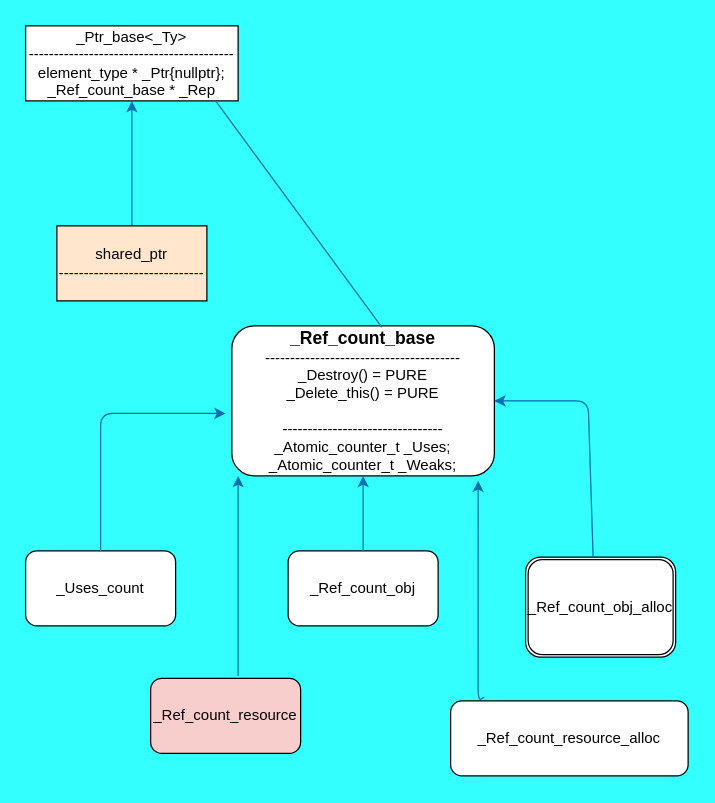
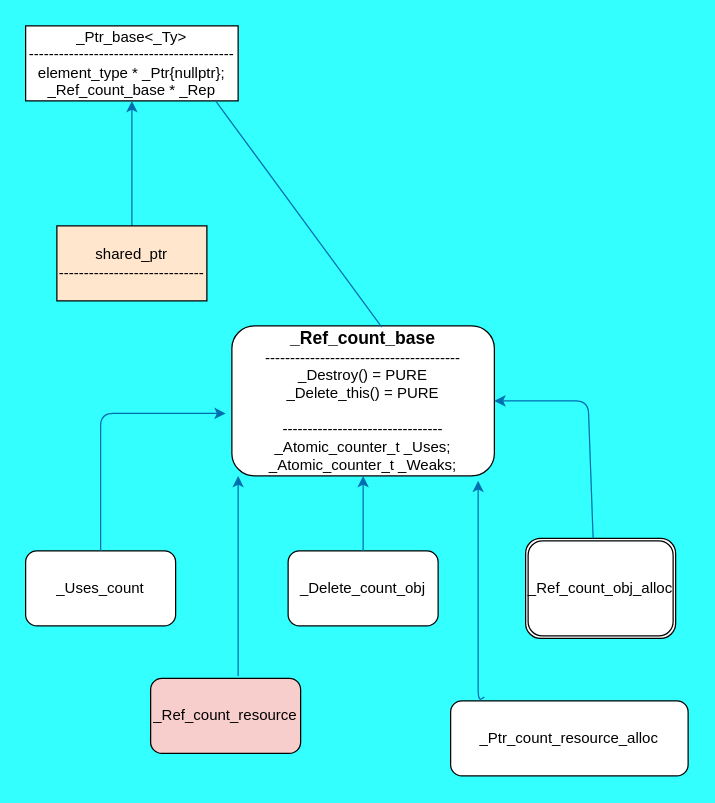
node "_Ref_count_obj": label "_Ref_count_obj" -> "_Delete_count_obj"
node "_Ref_count_obj_alloc": moved (601, 607) -> (601, 588)
node "_Ref_count_resource_alloc": label "_Ref_count_resource_alloc" -> "_Ptr_count_resource_alloc"
